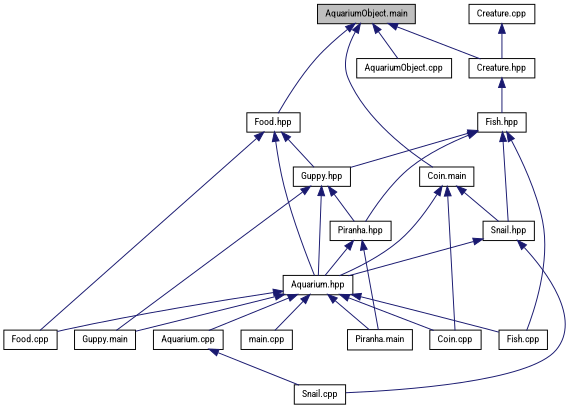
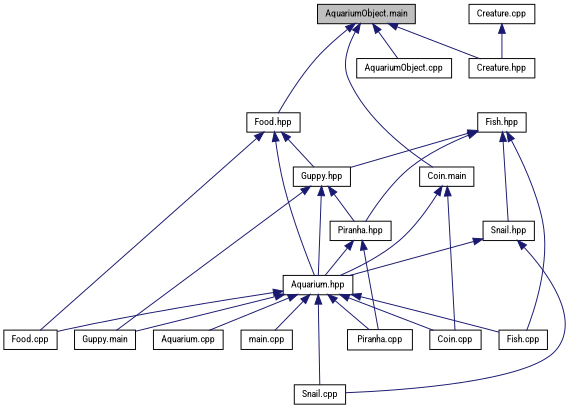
edge "Fish.hpp" -> "Creature.hpp": removed
edge "Snail.hpp" -> "Coin.main": removed
node "Piranha.main": label "Piranha.main" -> "Piranha.cpp"
edge "Snail.cpp" -> "Aquarium.cpp": now "Snail.cpp" -> "Aquarium.hpp"
